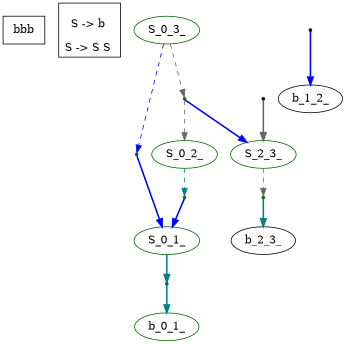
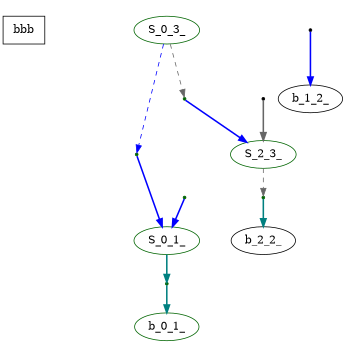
node "S -> b S -> S S": removed
node "S_0_2_": removed
node "b_2_3_": label "b_2_3_" -> "b_2_2_"
